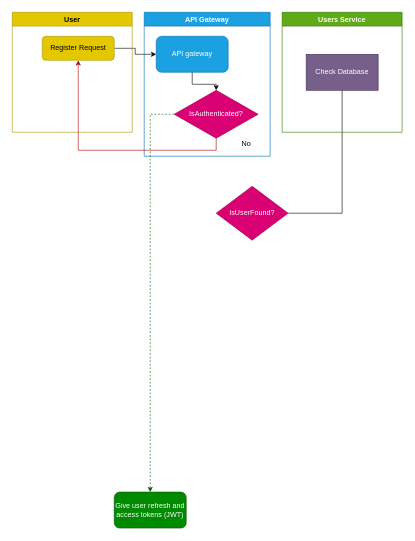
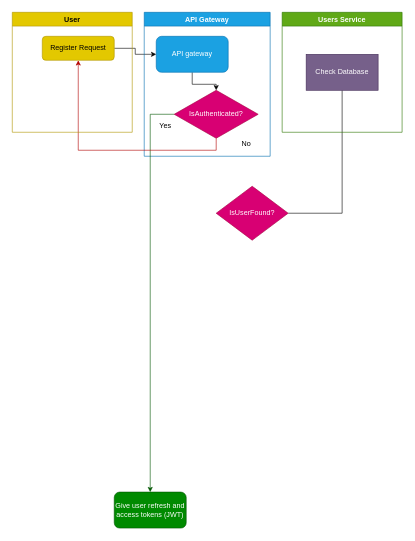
node "Yes": added
edge "IsAuthenticated?" -> "Give user refresh and access tokens (JWT)": style dashed -> solid
